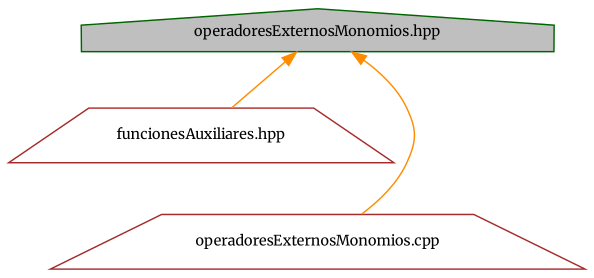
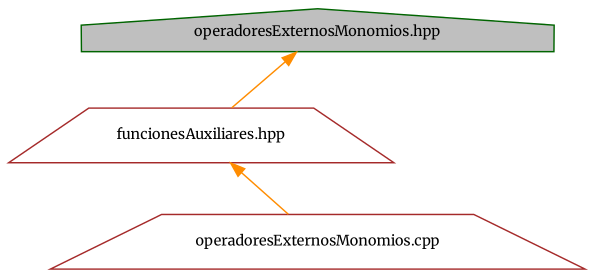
edge "operadoresExternosMonomios.cpp" -> "operadoresExternosMonomios.hpp": now "operadoresExternosMonomios.cpp" -> "funcionesAuxiliares.hpp"
